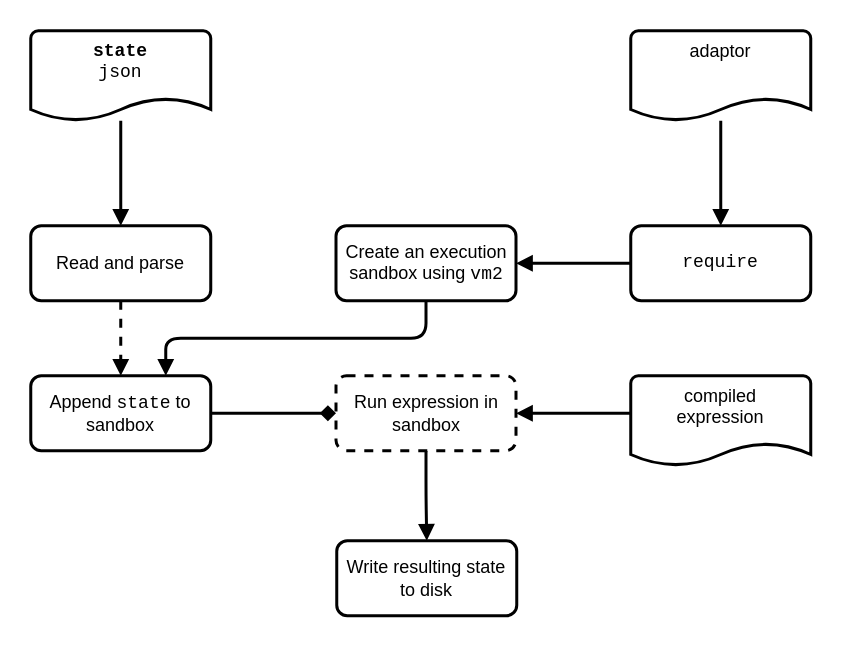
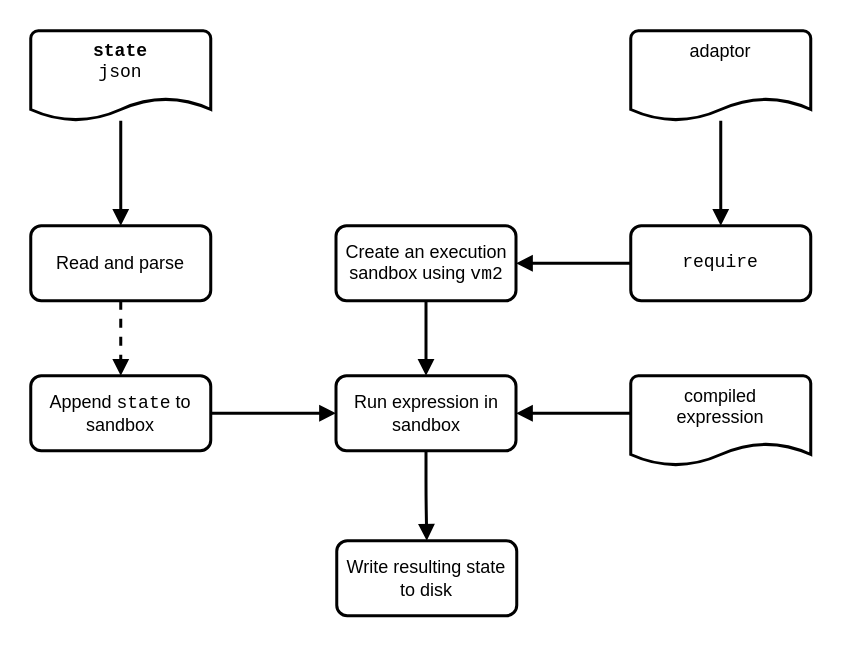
edge "Create an execution sandbox using vm2" -> "Append state to sandbox": now "Create an execution sandbox using vm2" -> "Run expression in sandbox"
edge "Append state to sandbox" -> "Run expression in sandbox": arrowhead diamond -> block
node "Run expression in sandbox": style dashed -> solid
